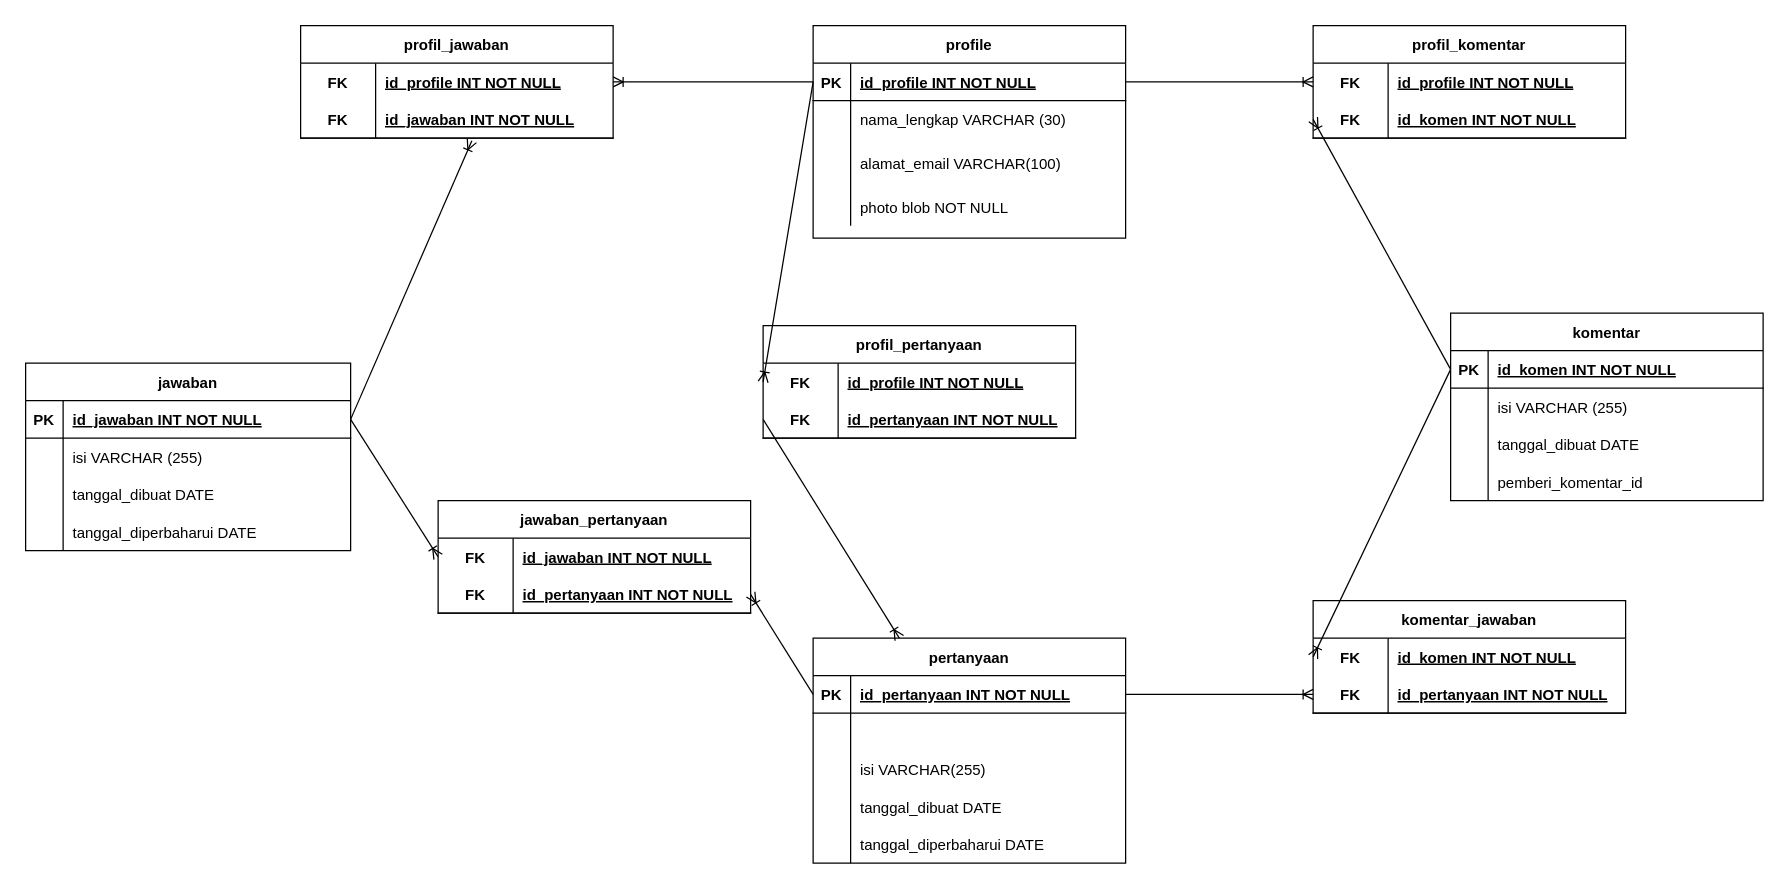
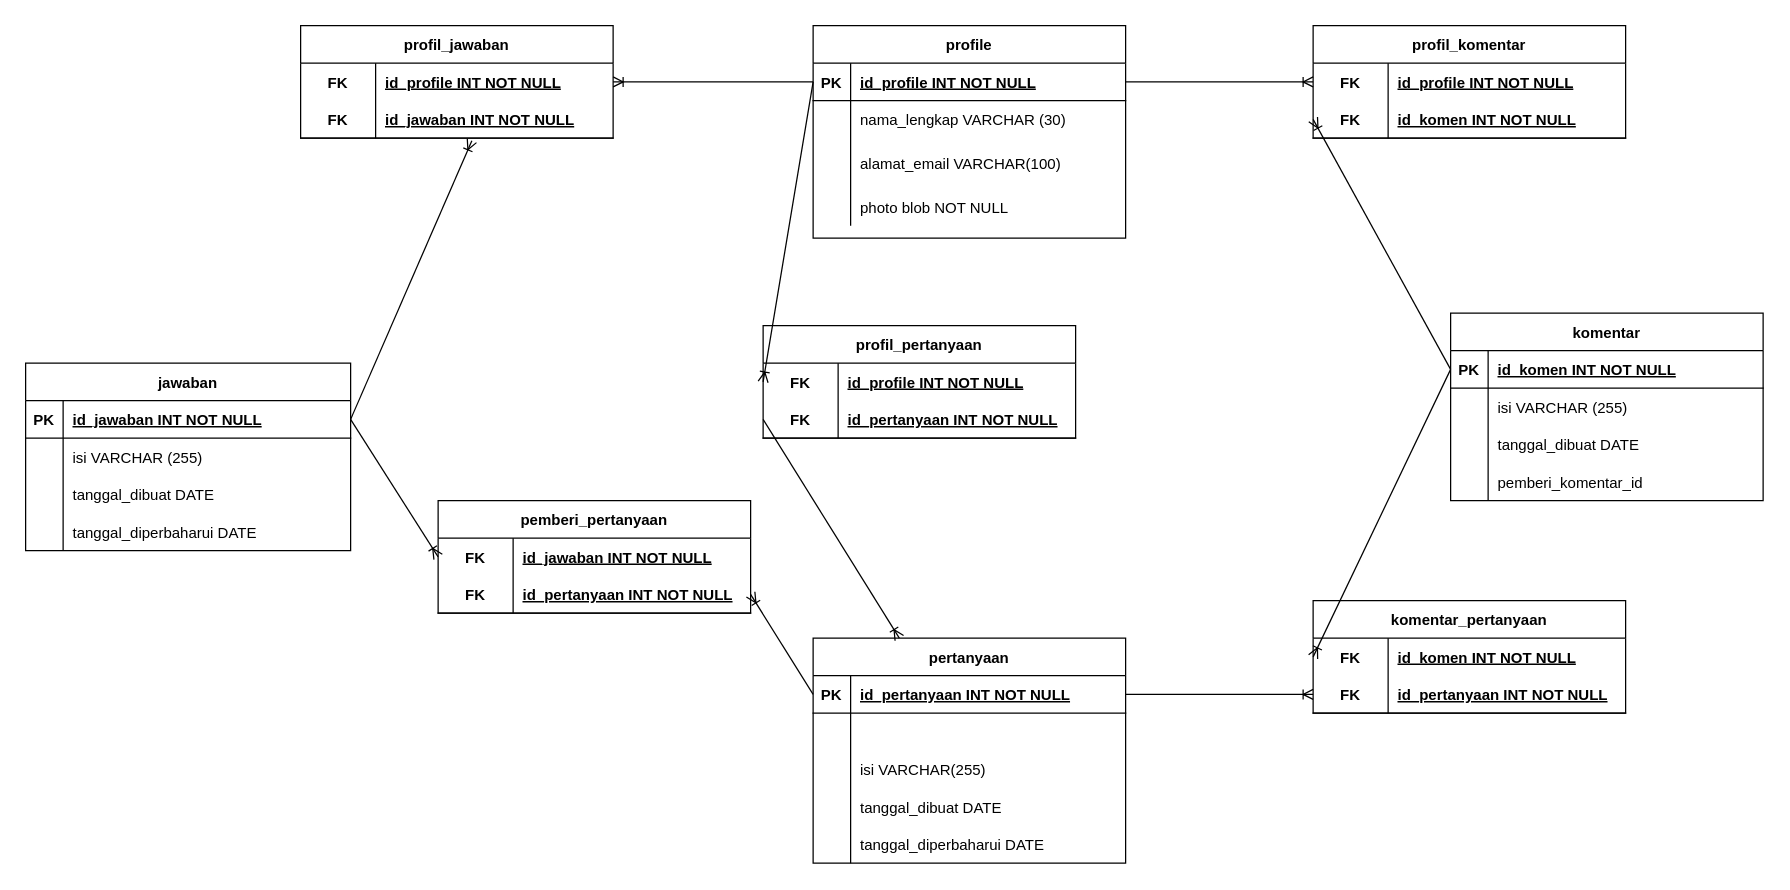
node "jawaban_pertanyaan": label "jawaban_pertanyaan" -> "pemberi_pertanyaan"
node "komentar_jawaban": label "komentar_jawaban" -> "komentar_pertanyaan"
